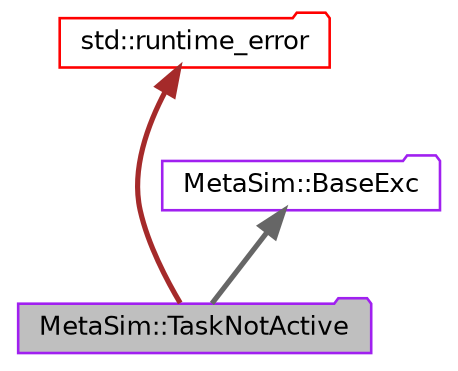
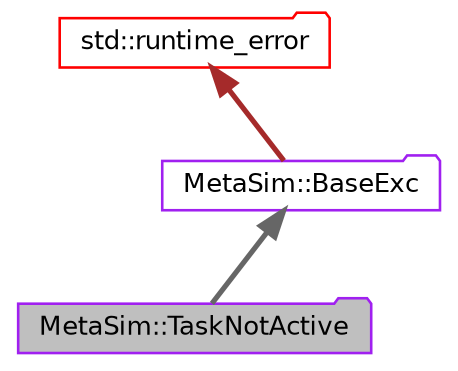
edge "MetaSim::TaskNotActive" -> "std::runtime_error": now "MetaSim::BaseExc" -> "std::runtime_error"
